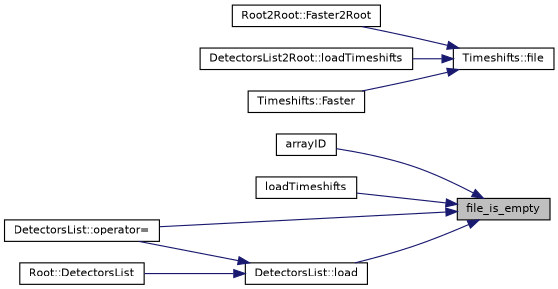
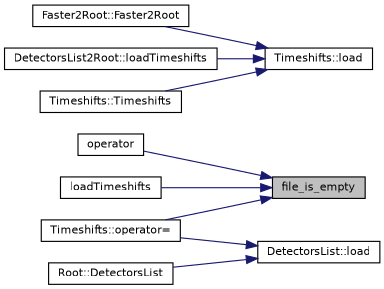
node "Root2Root::Faster2Root": label "Root2Root::Faster2Root" -> "Faster2Root::Faster2Root"
node "Timeshifts::file": label "Timeshifts::file" -> "Timeshifts::load"
node "Timeshifts::Faster": label "Timeshifts::Faster" -> "Timeshifts::Timeshifts"
node "arrayID": label "arrayID" -> "operator"
node "DetectorsList::operator=": label "DetectorsList::operator=" -> "Timeshifts::operator="
edge "DetectorsList::load" -> "file_is_empty": removed
